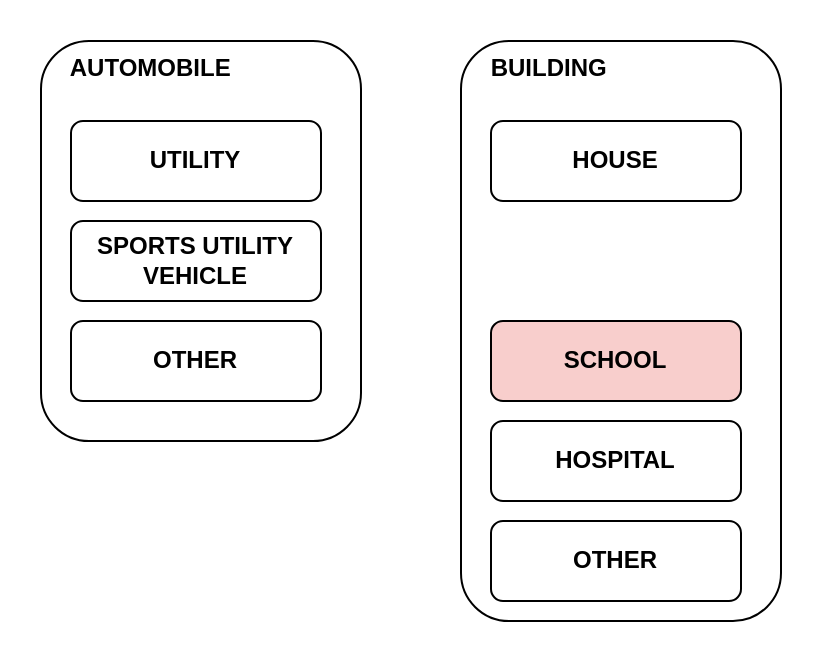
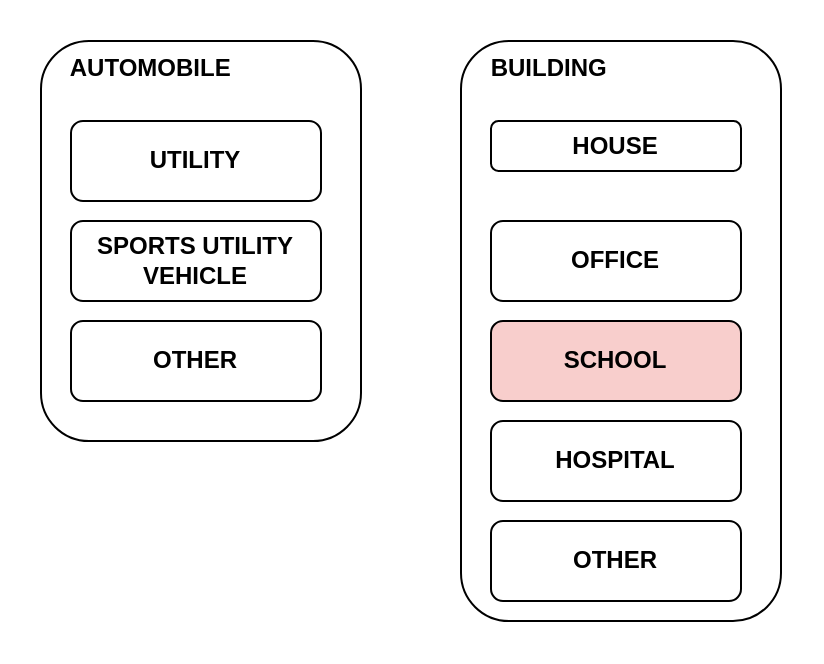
node "HOUSE": size 250x80 -> 250x50
node "OFFICE": added
